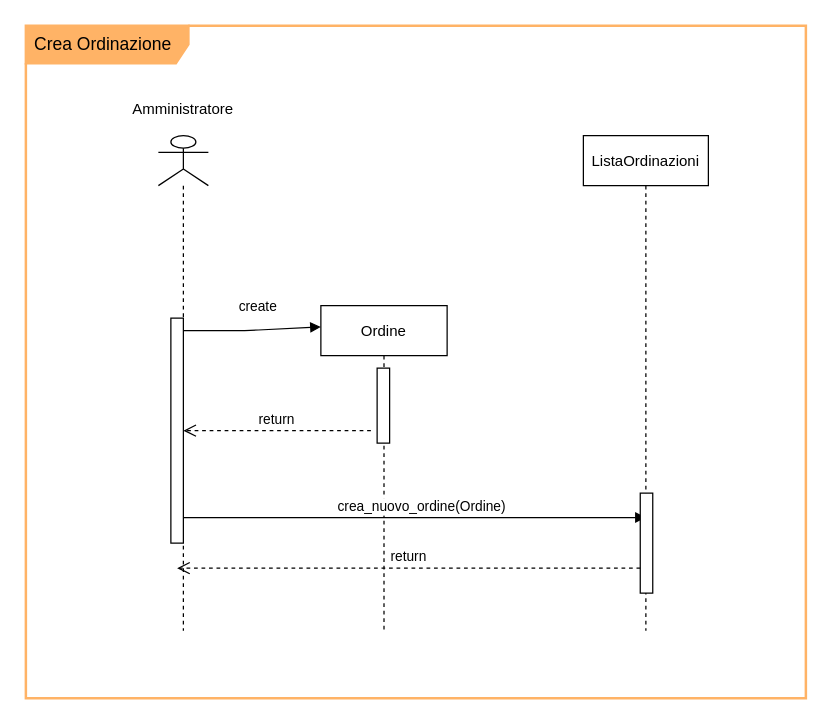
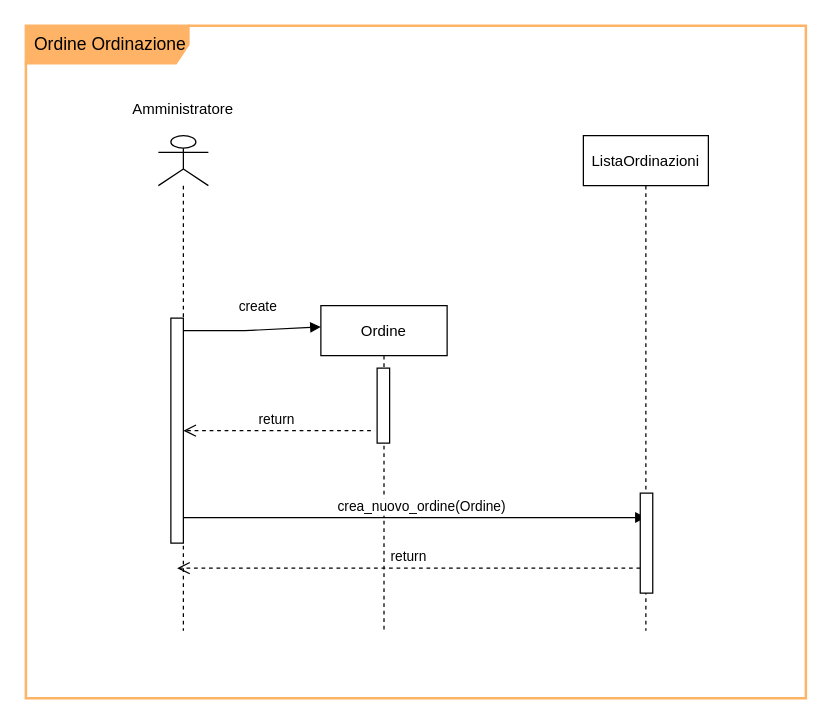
node "Crea Ordinazione": label "Crea Ordinazione" -> "Ordine Ordinazione"
